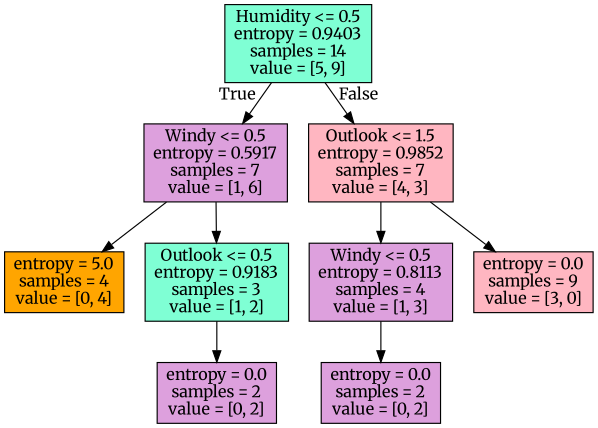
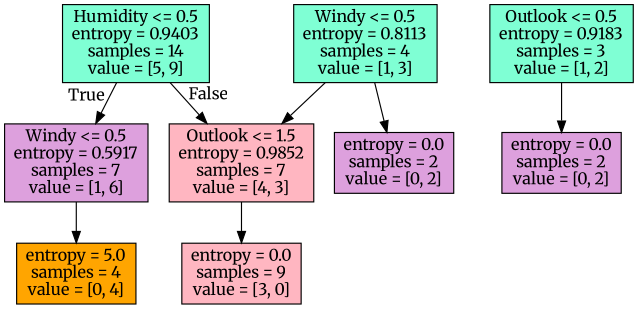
edge "Windy <= 0.5 entropy = 0.5917 samples = 7 value = [1, 6]" -> "Outlook <= 0.5 entropy = 0.9183 samples = 3 value = [1, 2]": removed
edge "Outlook <= 1.5 entropy = 0.9852 samples = 7 value = [4, 3]" -> "Windy <= 0.5 entropy = 0.8113 samples = 4 value = [1, 3]": reversed
node "Windy <= 0.5 entropy = 0.8113 samples = 4 value = [1, 3]": fillcolor plum -> aquamarine
